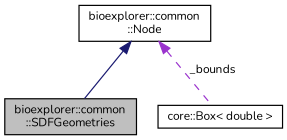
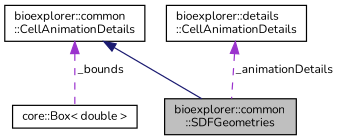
node "bioexplorer::common ::Node": label "bioexplorer::common ::Node" -> "bioexplorer::common ::CellAnimationDetails"
node "bioexplorer::details ::CellAnimationDetails": added
